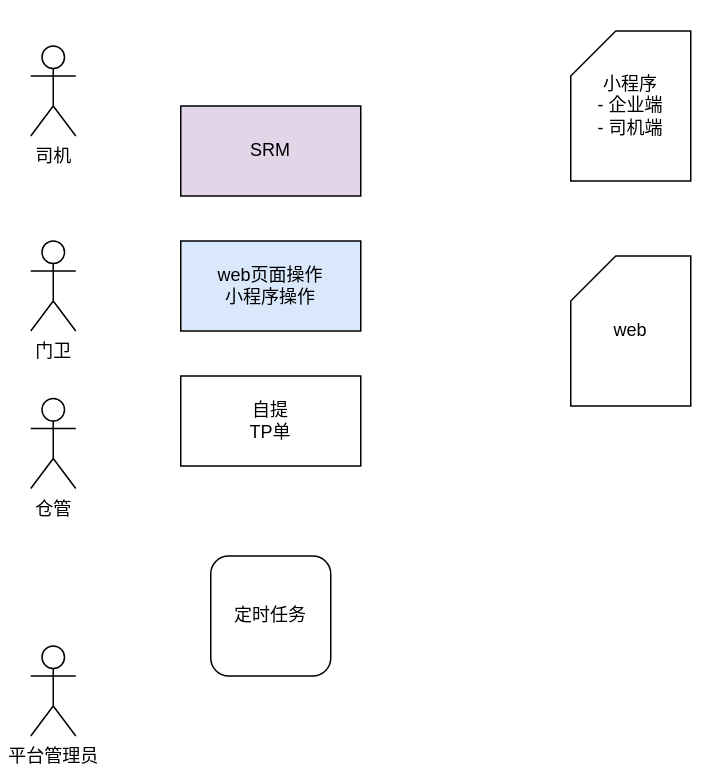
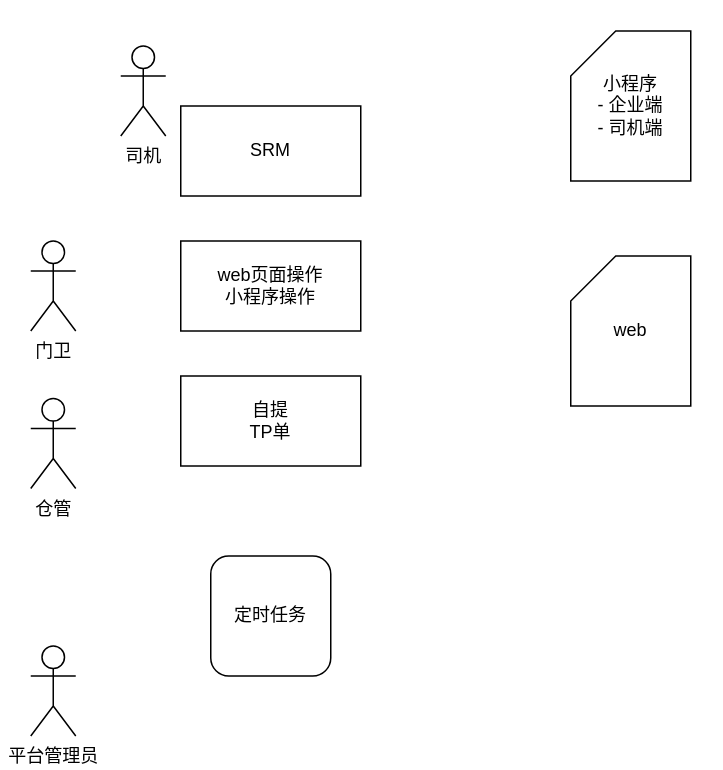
node "司机": moved (53, 91) -> (143, 91)
node "SRM": fillcolor #e1d5e7 -> #ffffff
node "web页面操作 小程序操作": fillcolor #dae8fc -> #ffffff
